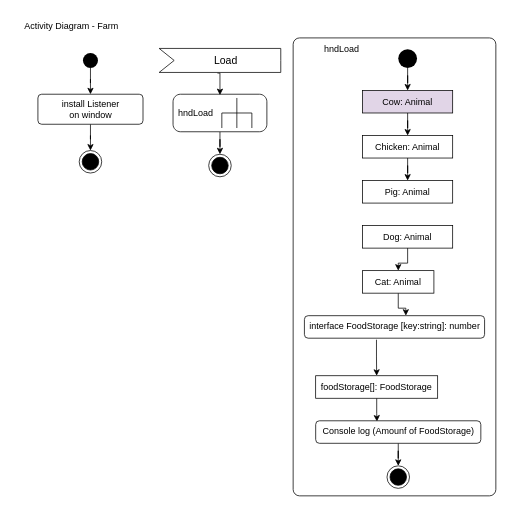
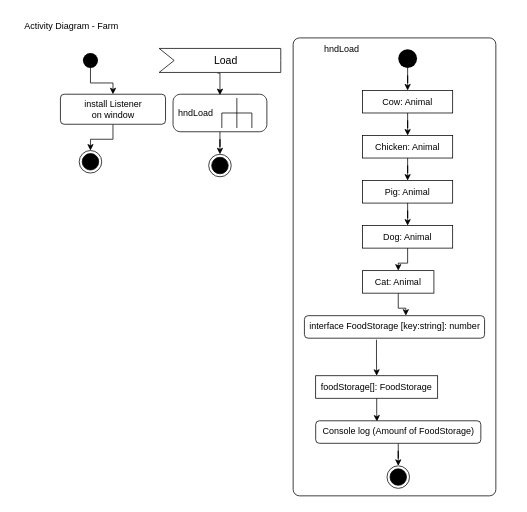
node "Cow: Animal": fillcolor #e1d5e7 -> #ffffff
node "install Listener on window": moved (90, 109) -> (113, 109)
edge "Pig: Animal" -> "Dog: Animal": added
